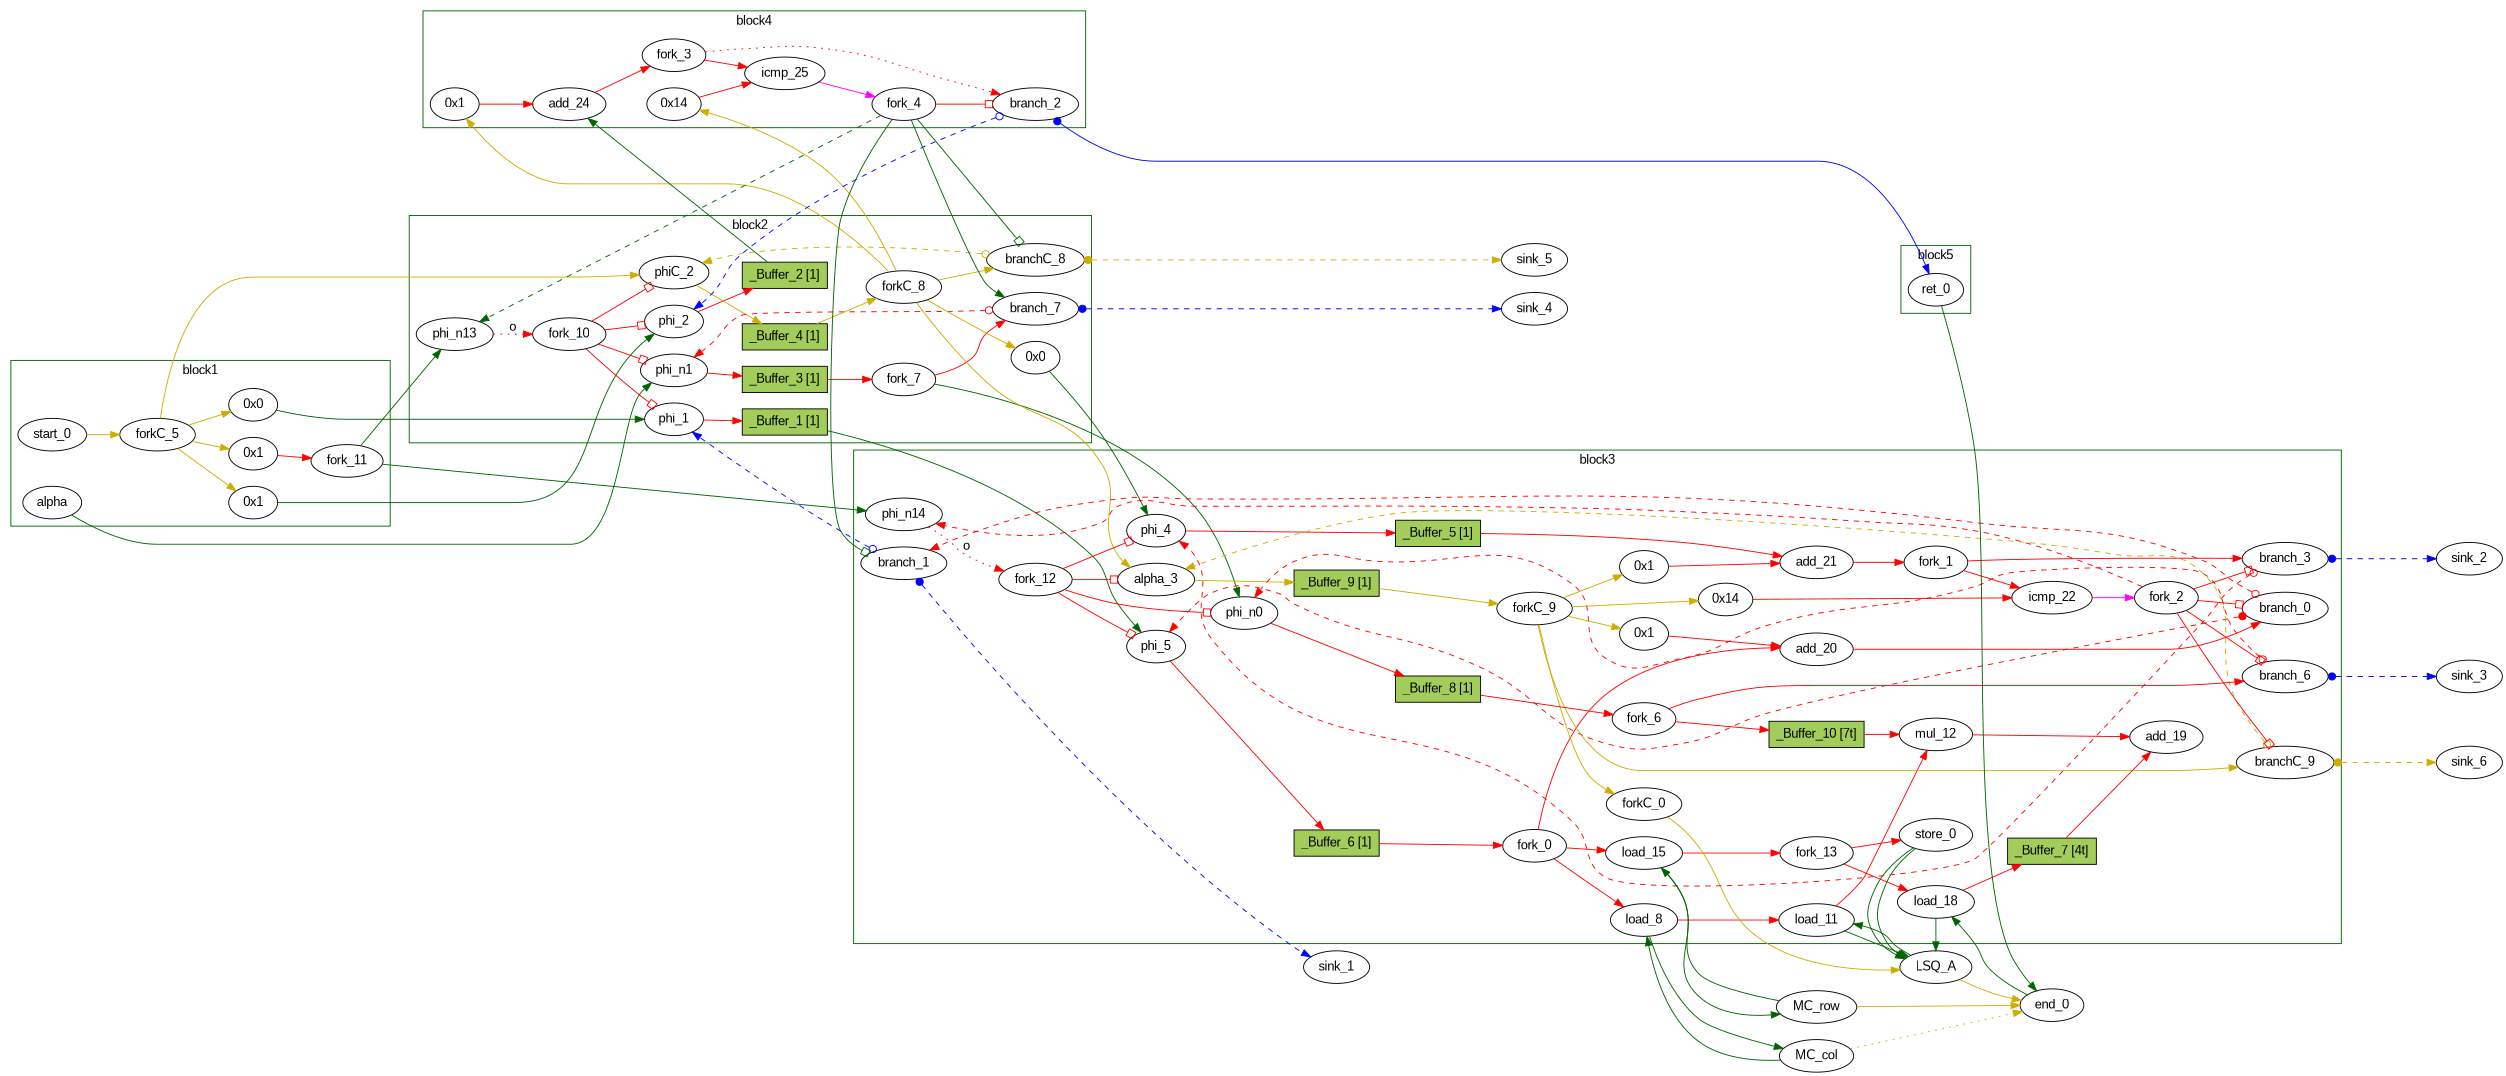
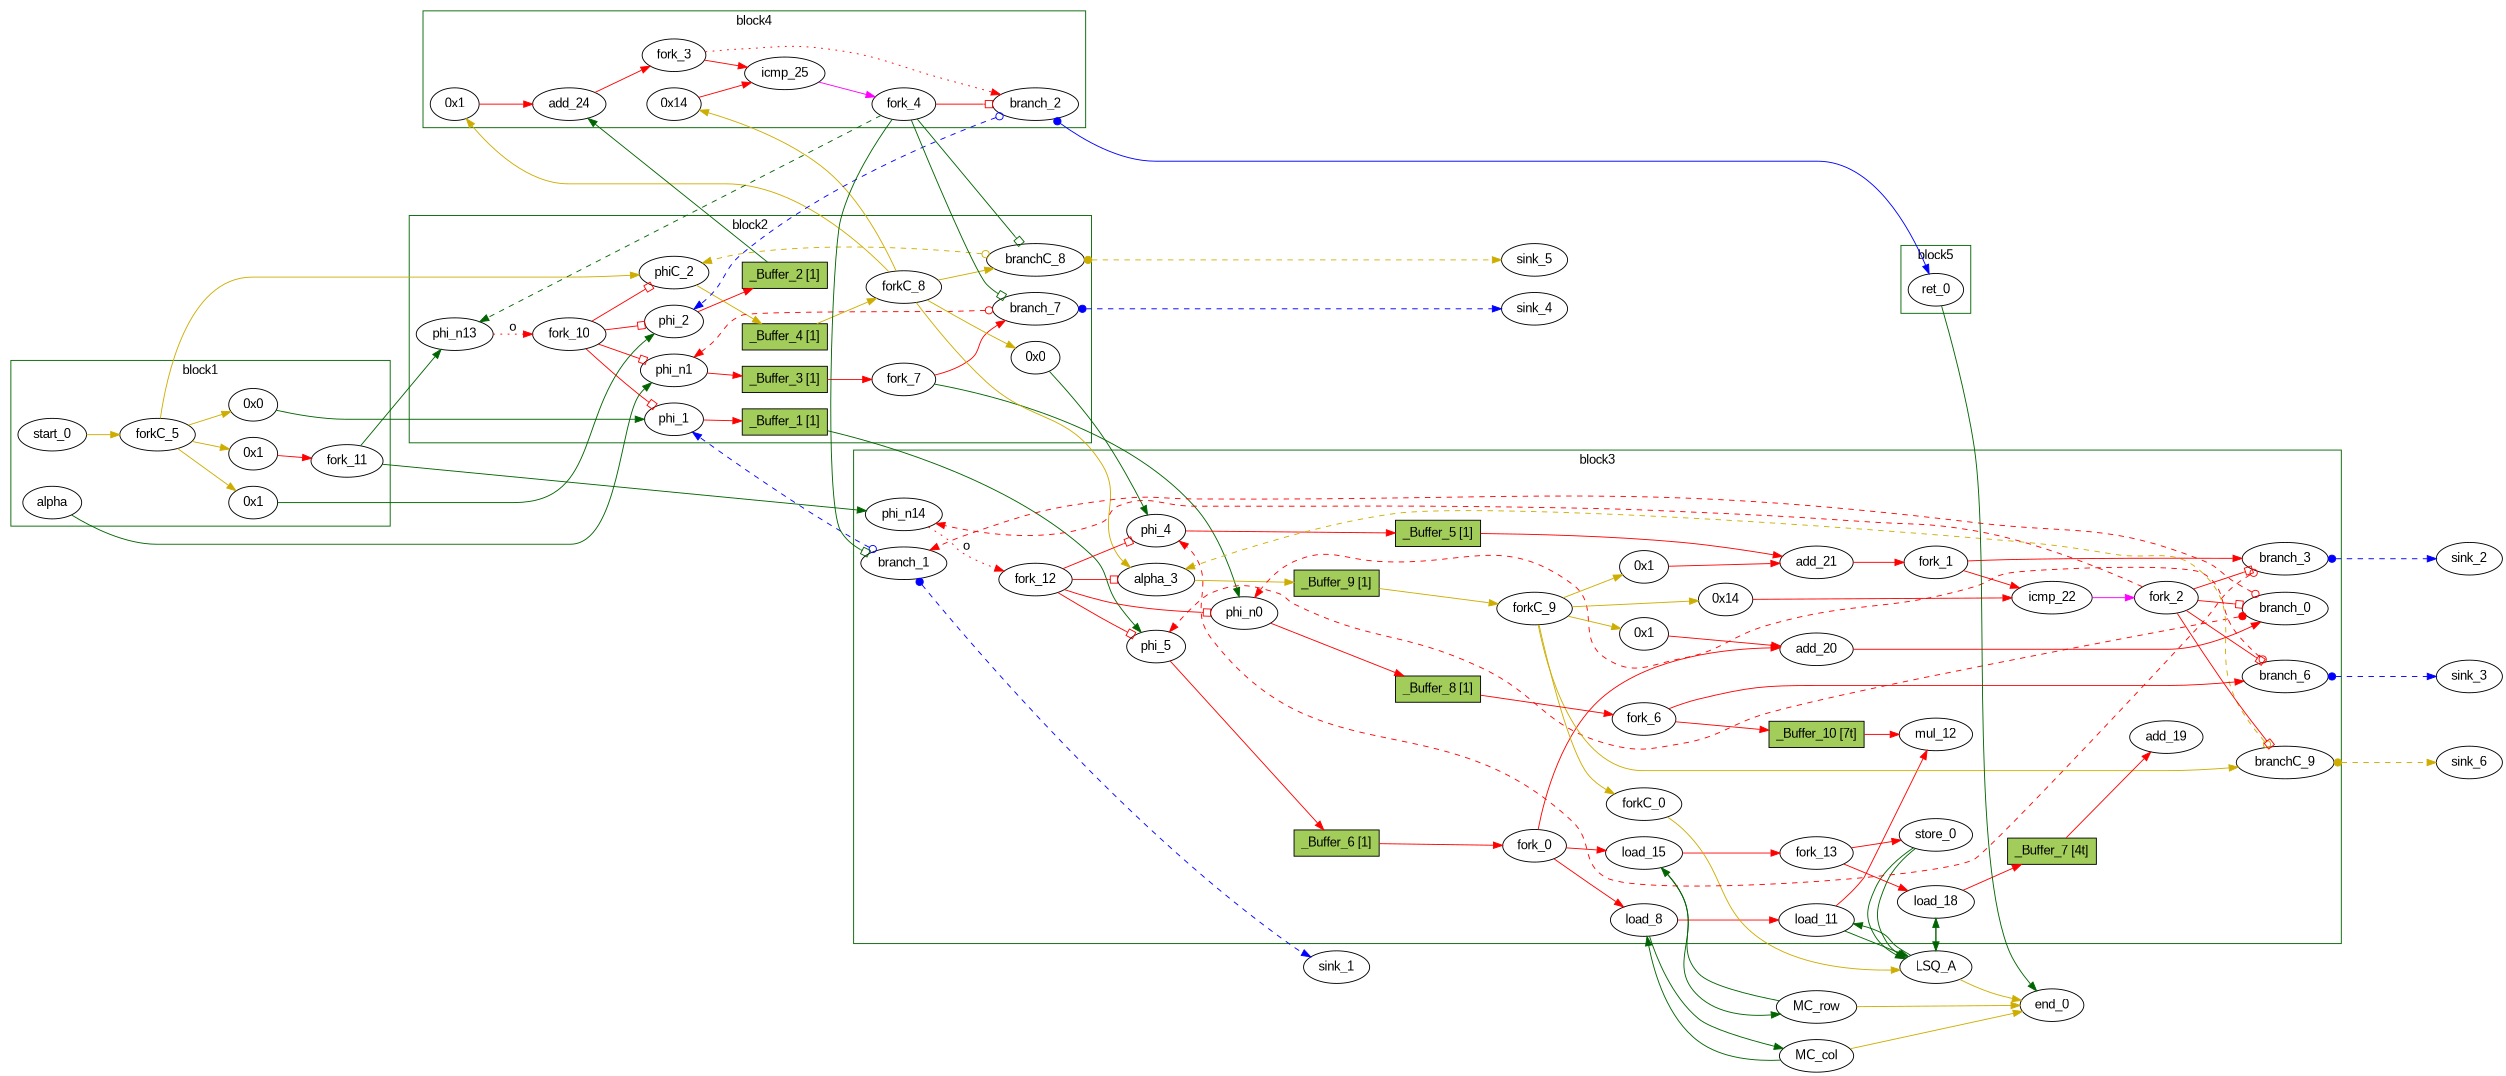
edge "fork_4" -> "branch_7": arrowhead normal -> obox
edge "mul_12" -> "add_19": removed
edge "end_0" -> "load_18": now "LSQ_A" -> "load_18"
edge "MC_col" -> "end_0": style dotted -> solid
